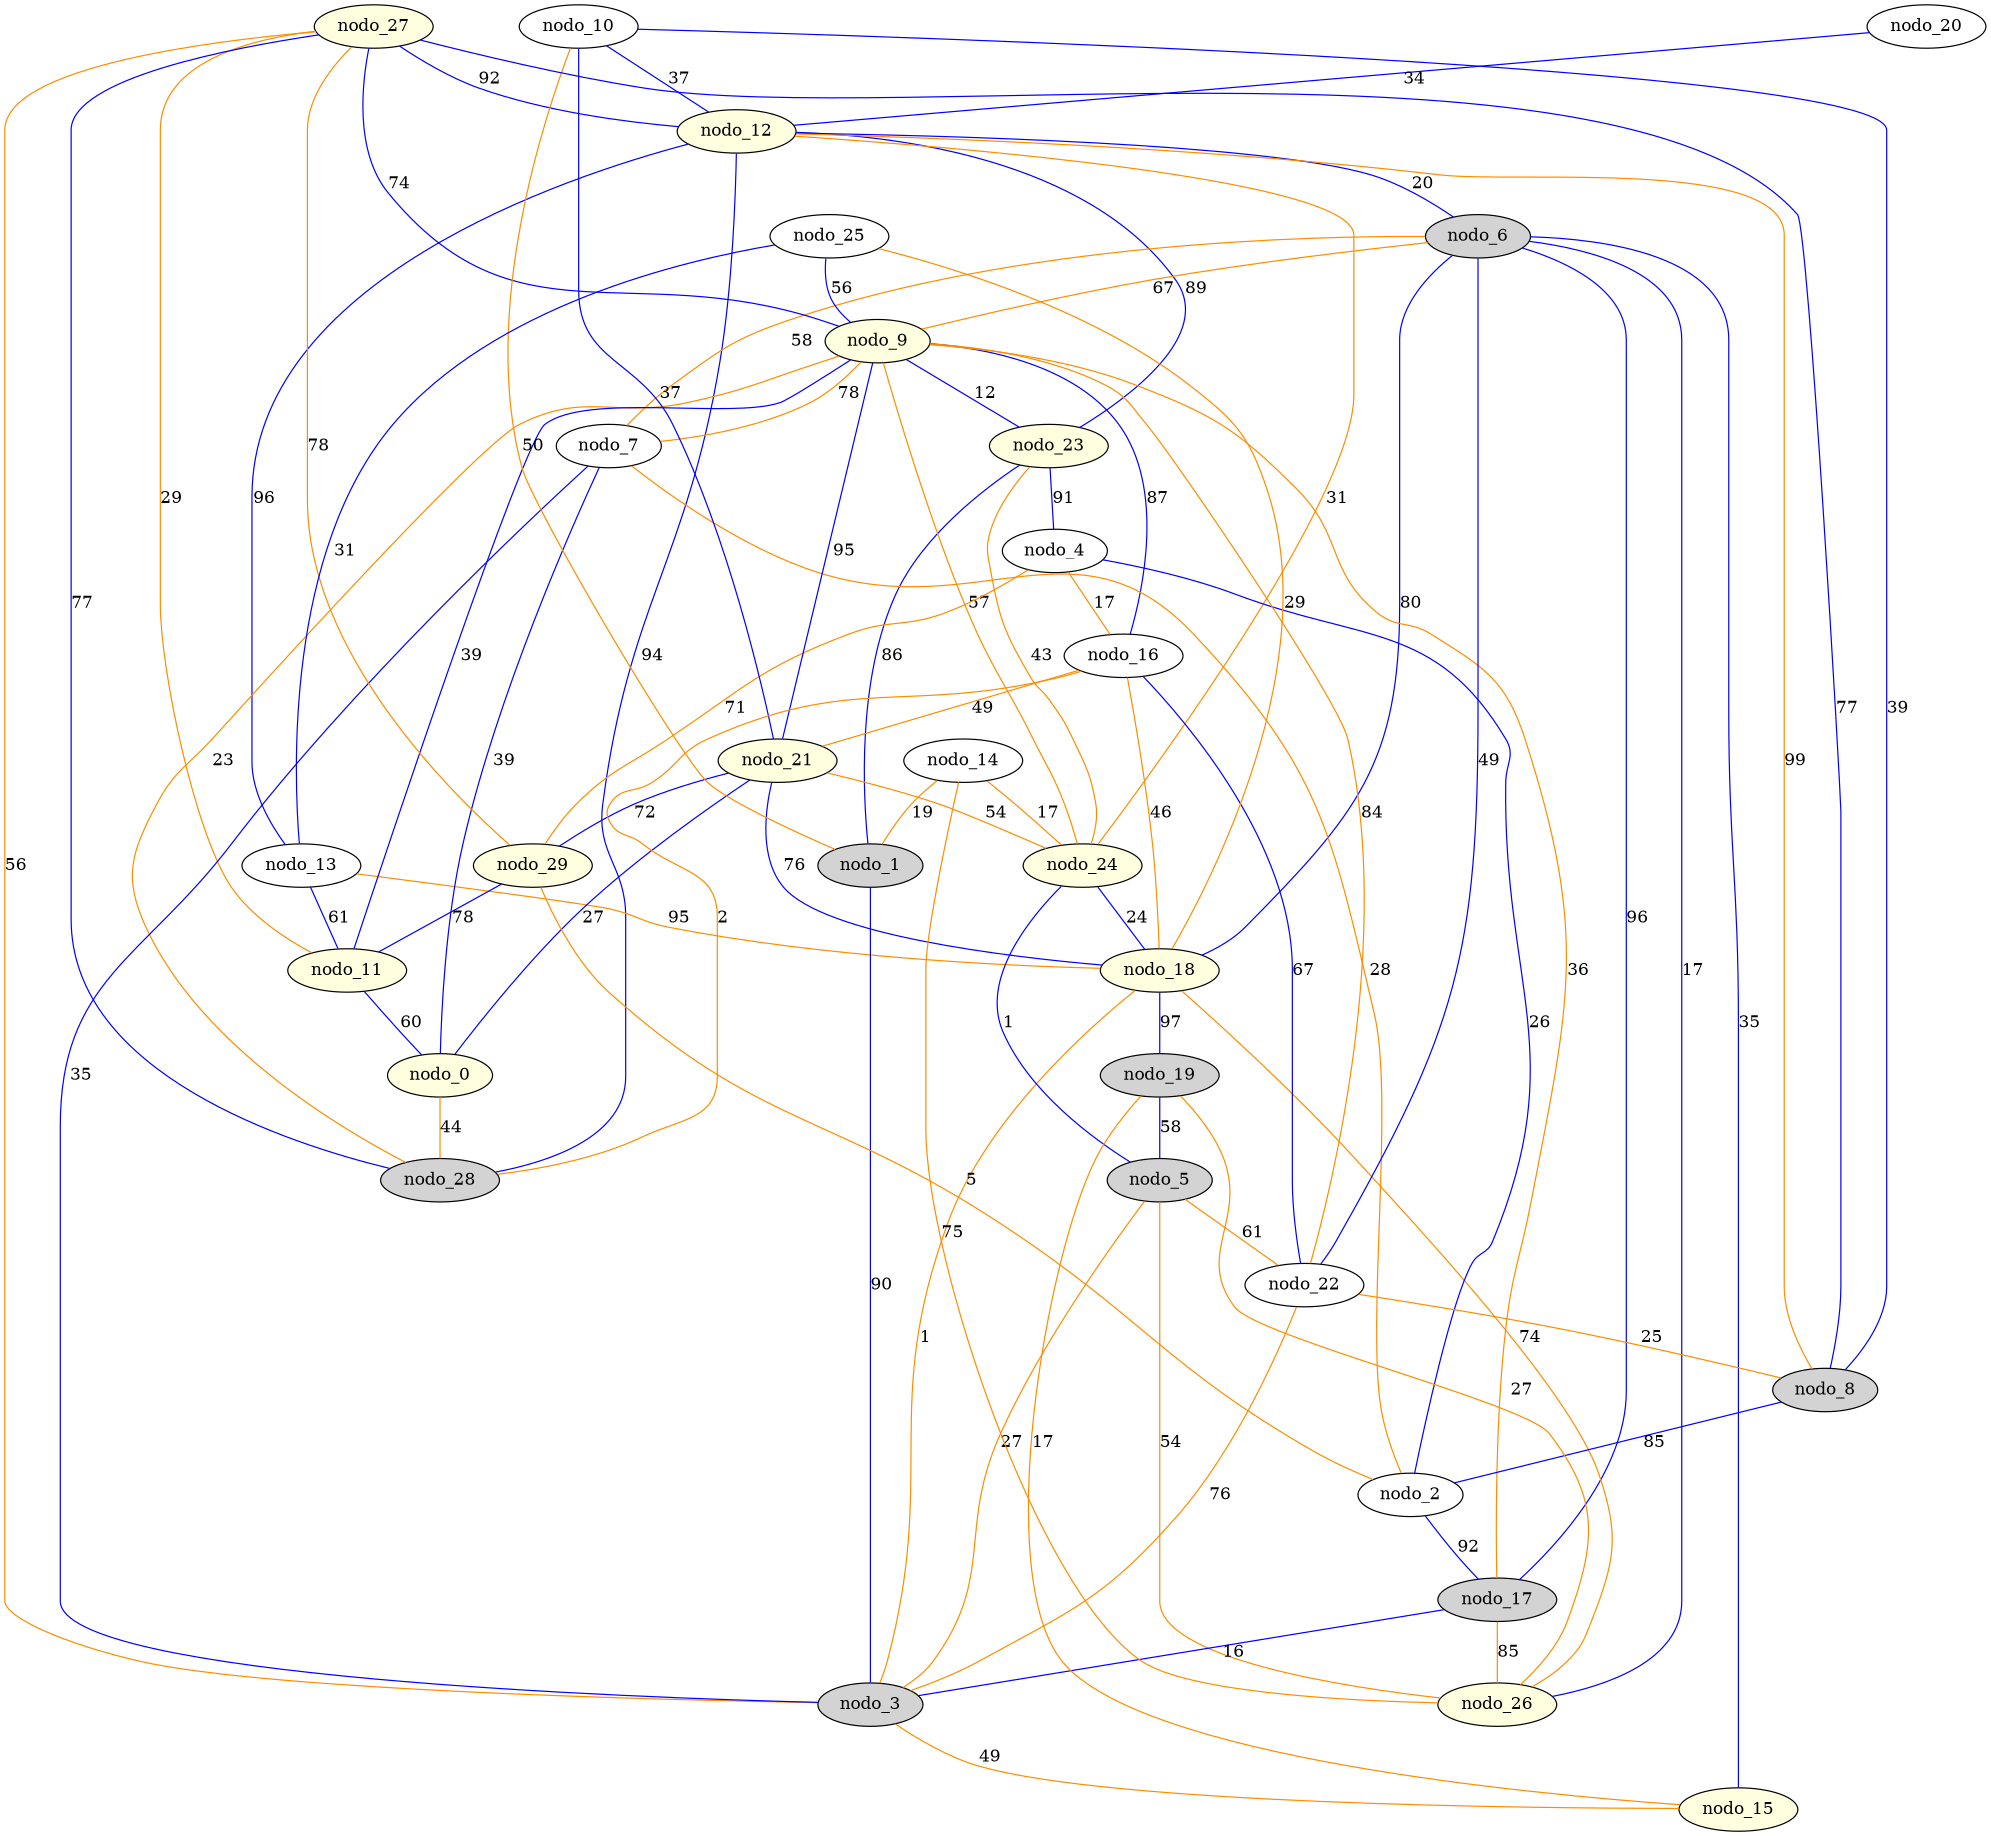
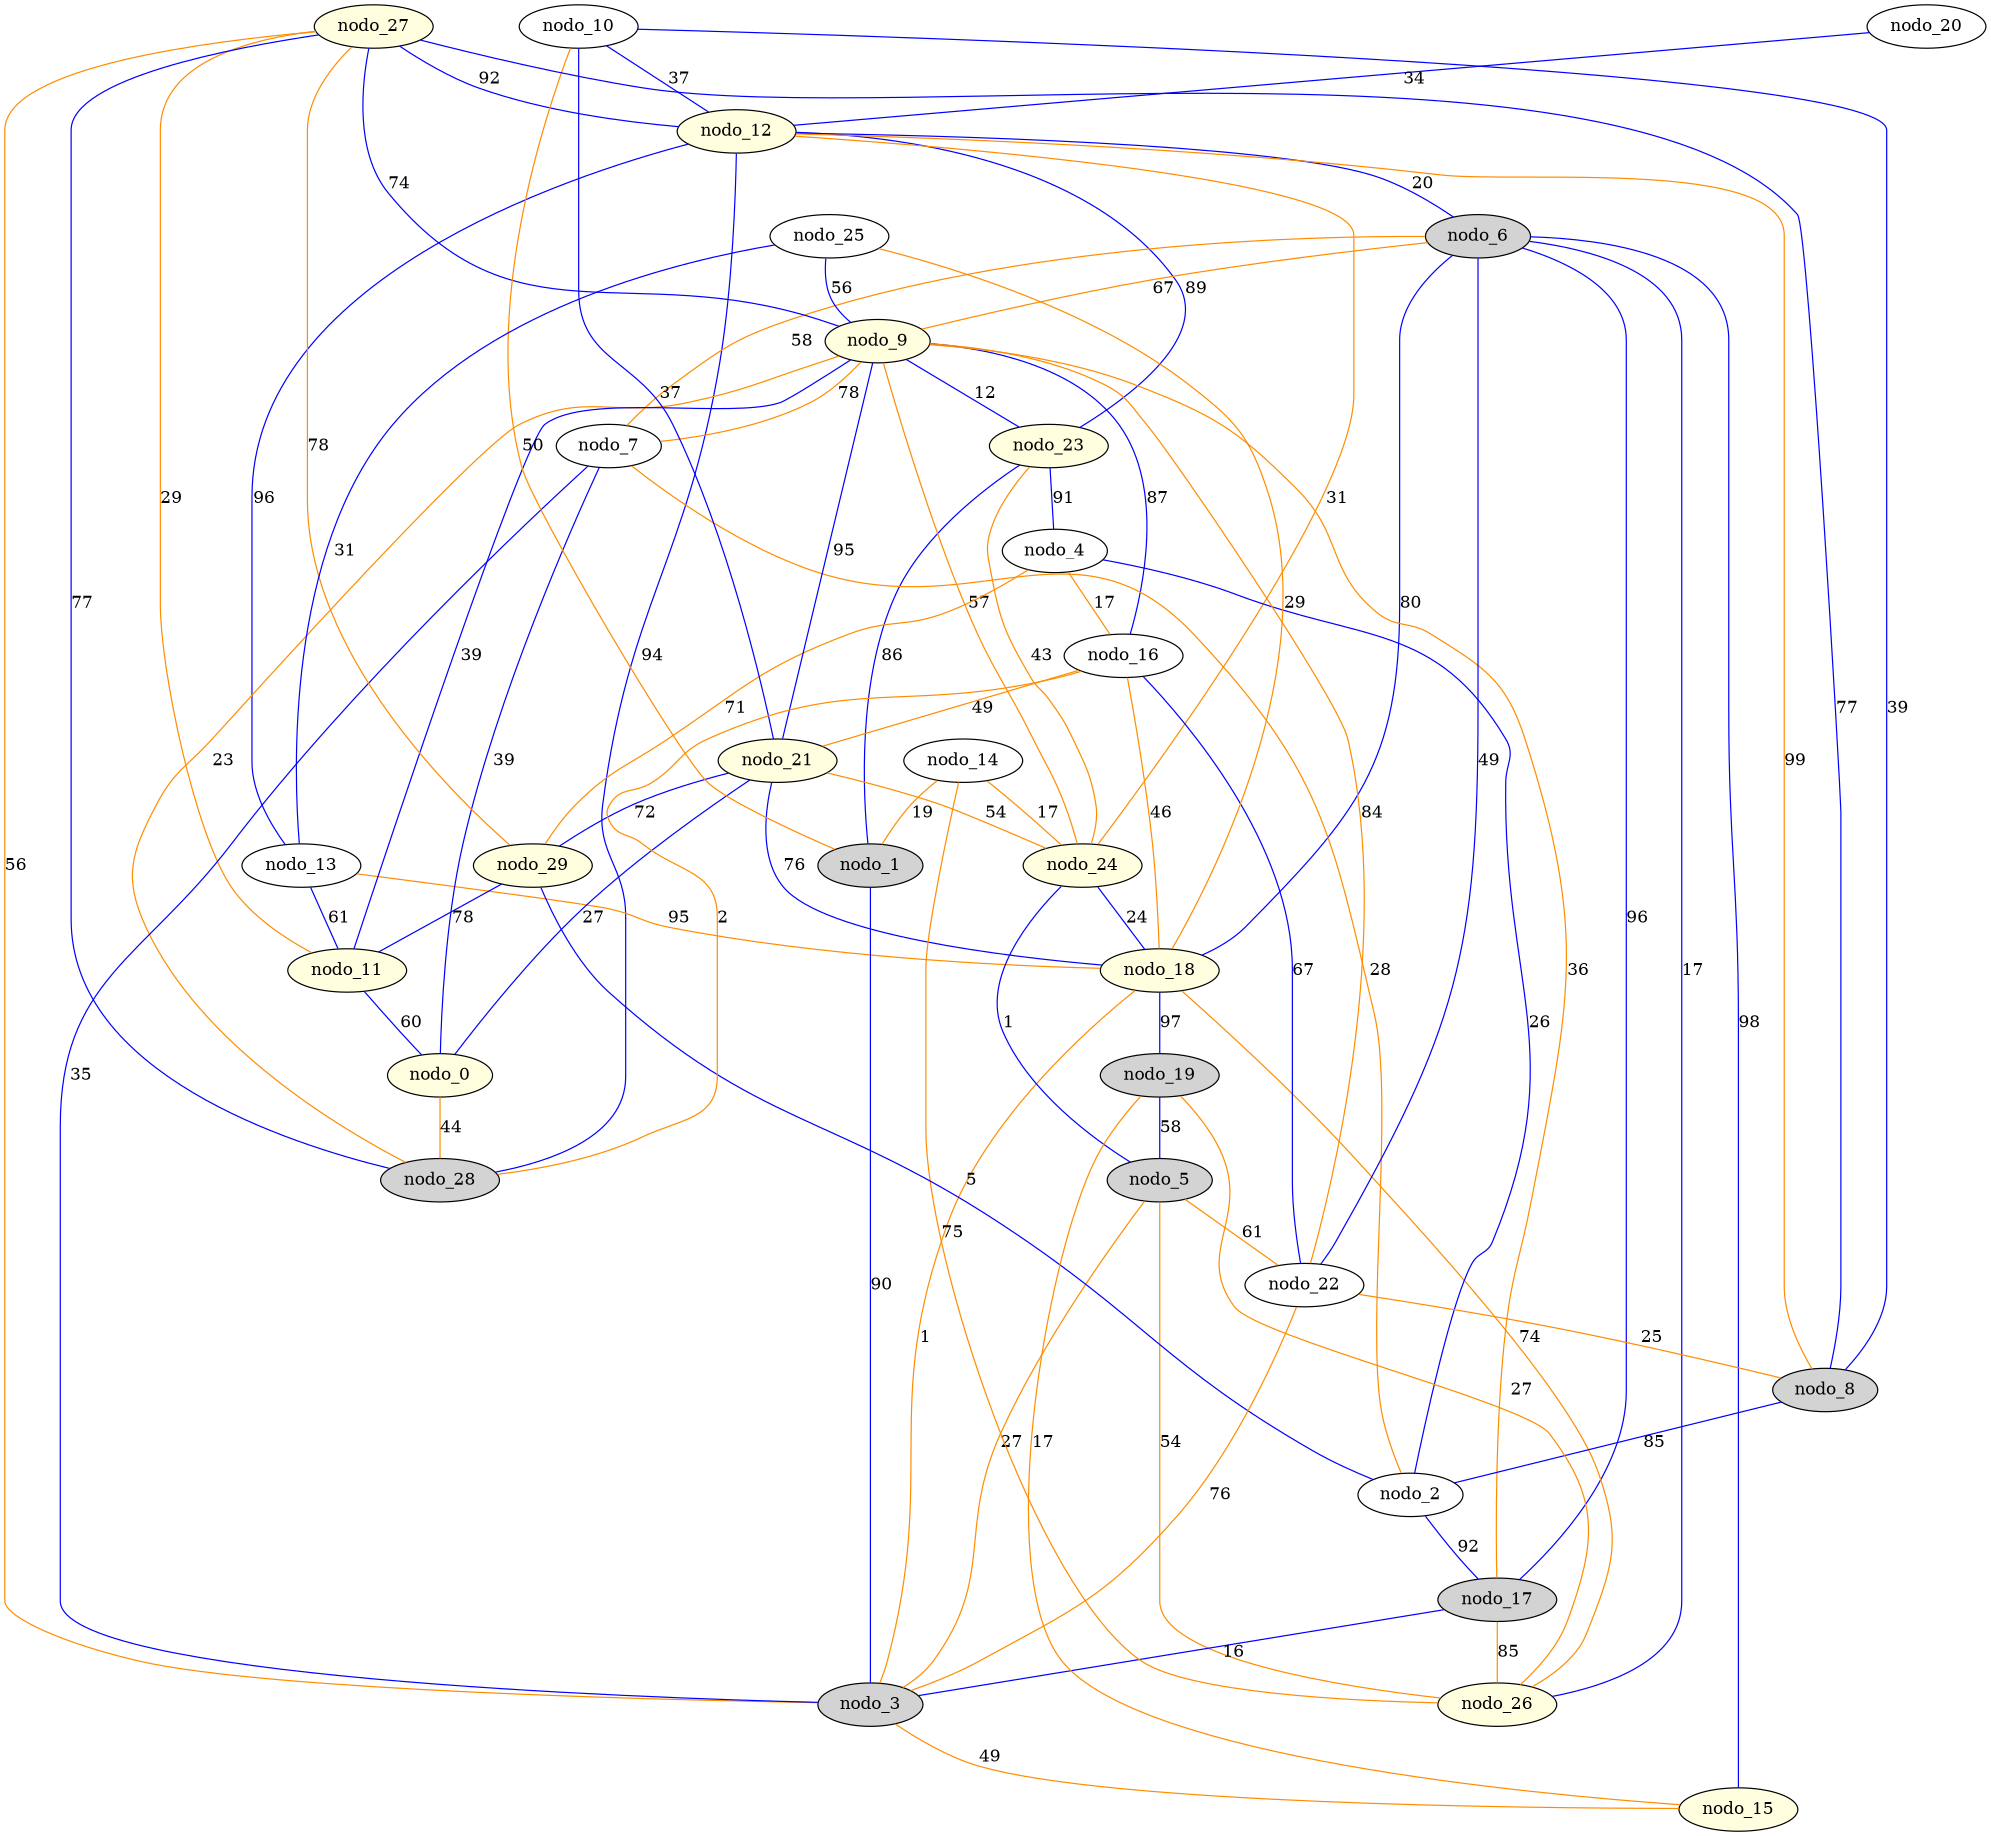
edge "nodo_6" -- "nodo_15": label "35" -> "98"
edge "nodo_29" -- "nodo_2": color darkorange -> blue
